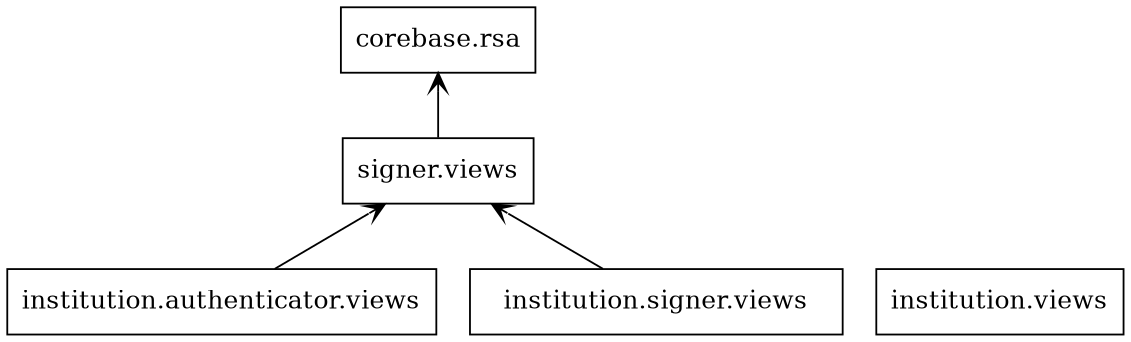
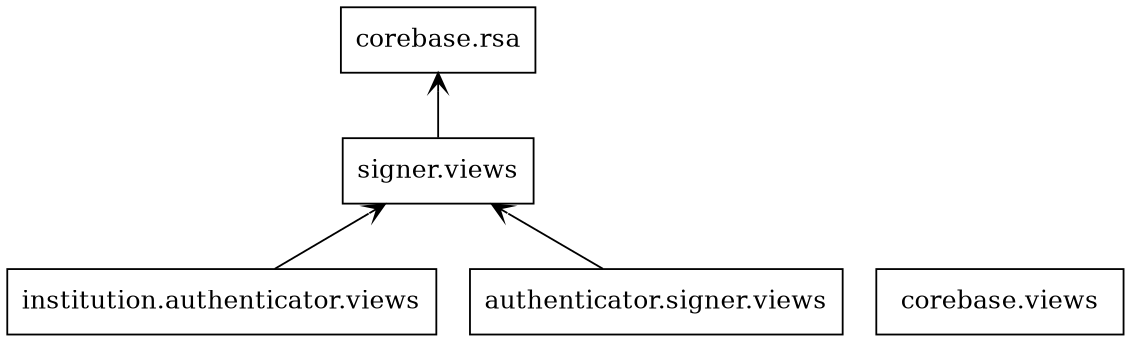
node "institution.signer.views": label "institution.signer.views" -> "authenticator.signer.views"
node "institution.views": label "institution.views" -> "corebase.views"
